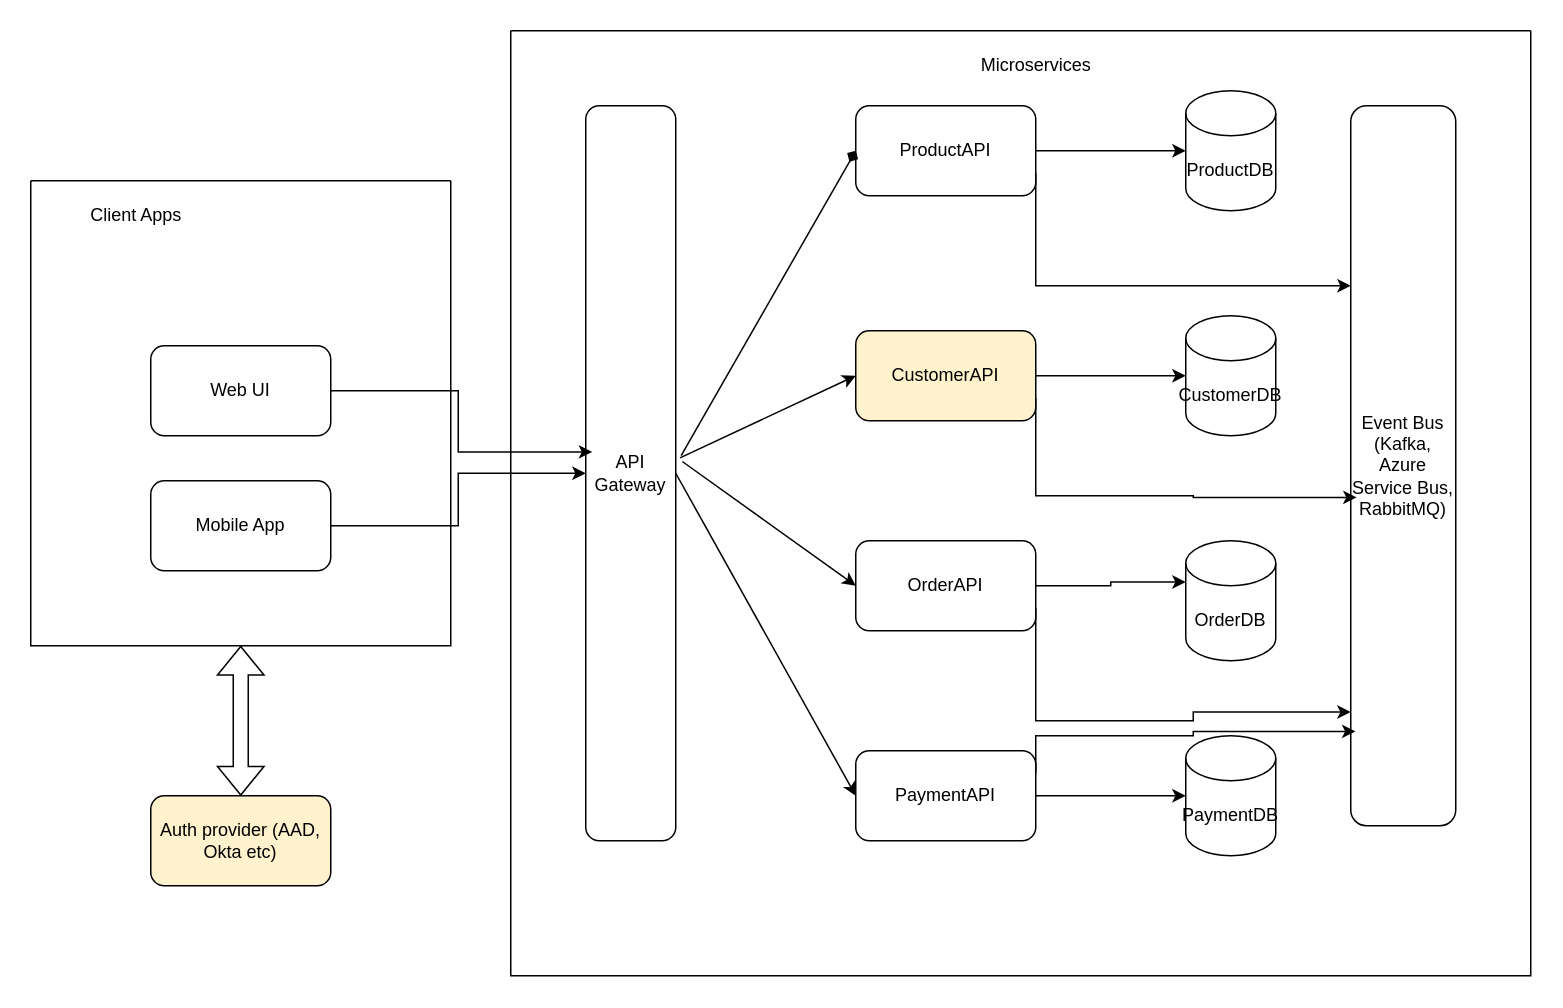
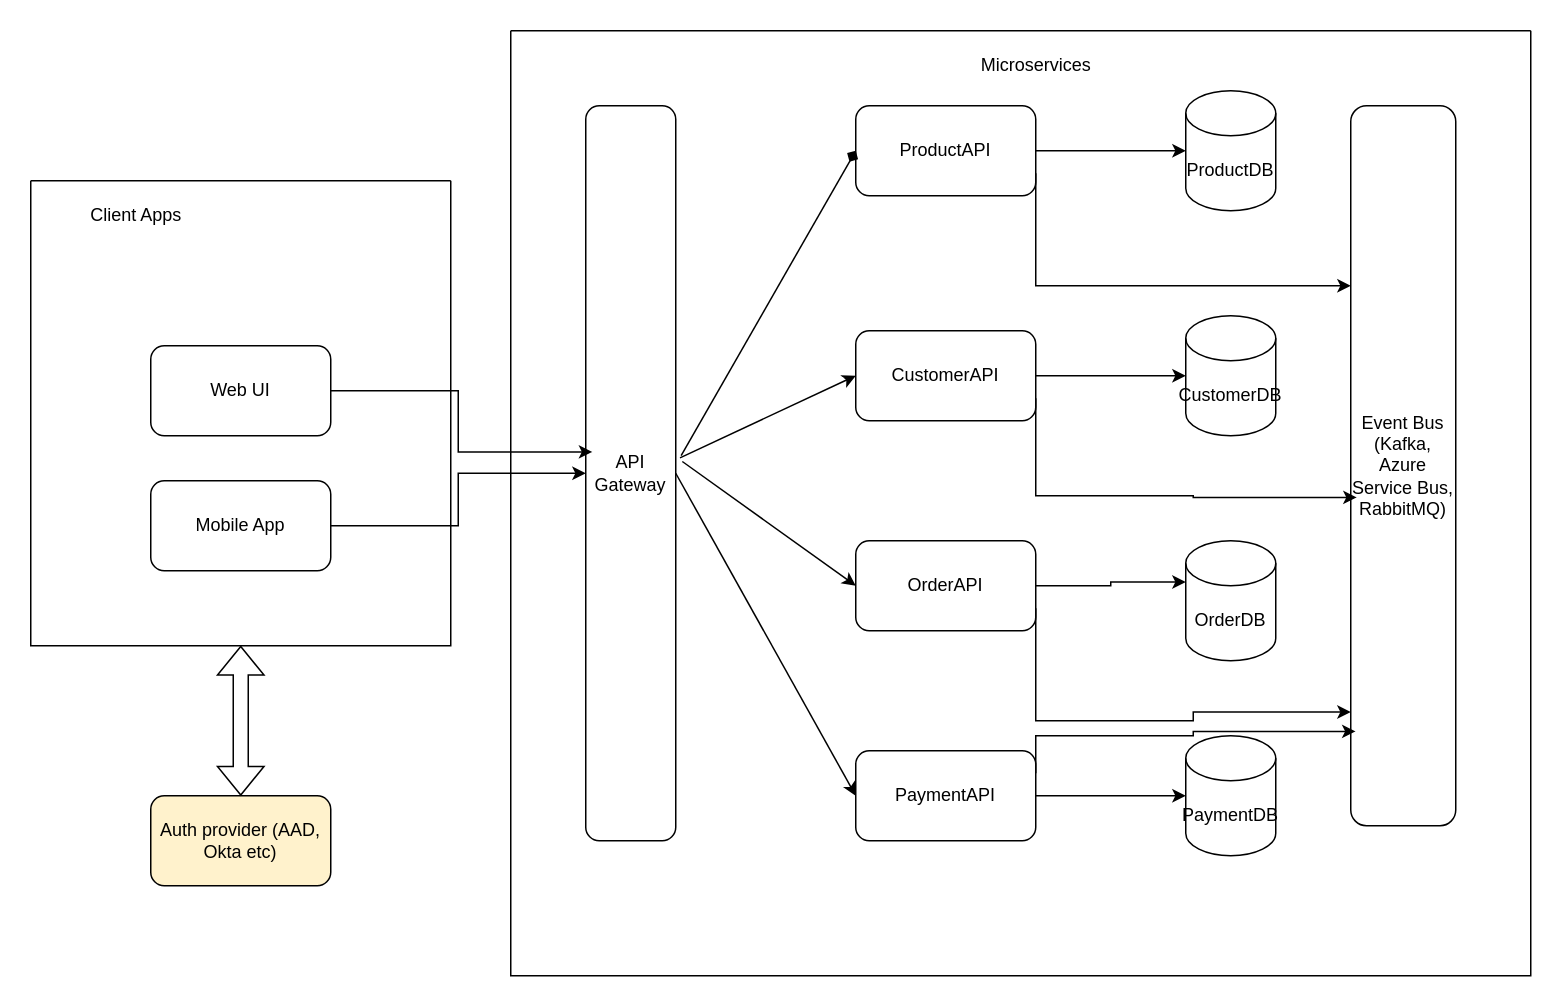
node "CustomerAPI": fillcolor #fff2cc -> #ffffff
